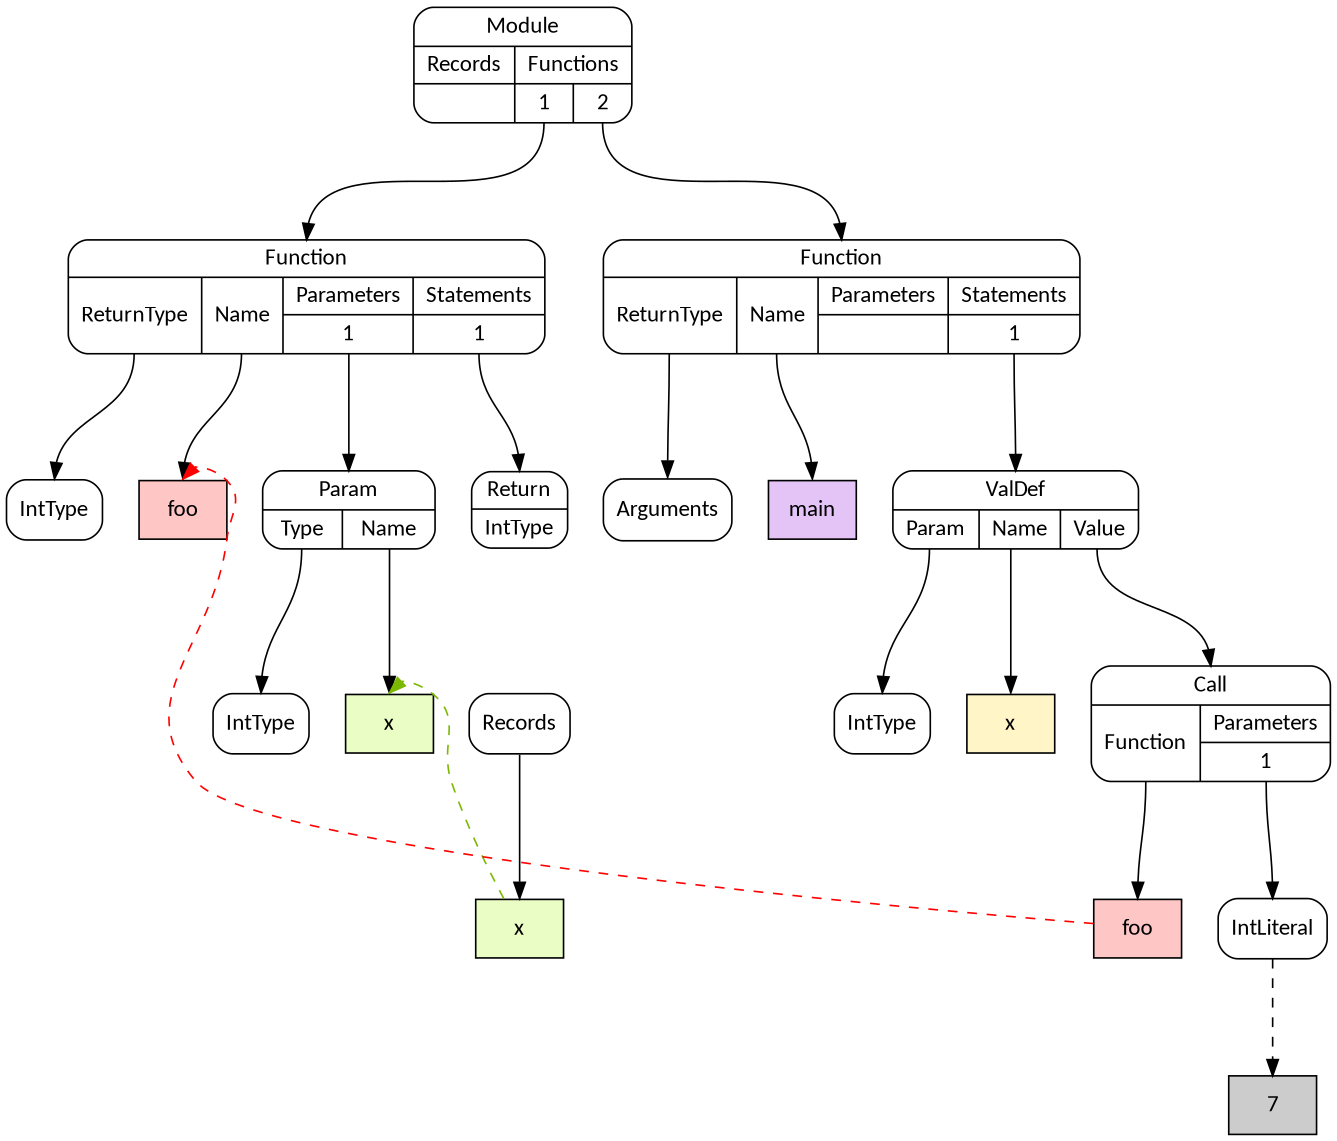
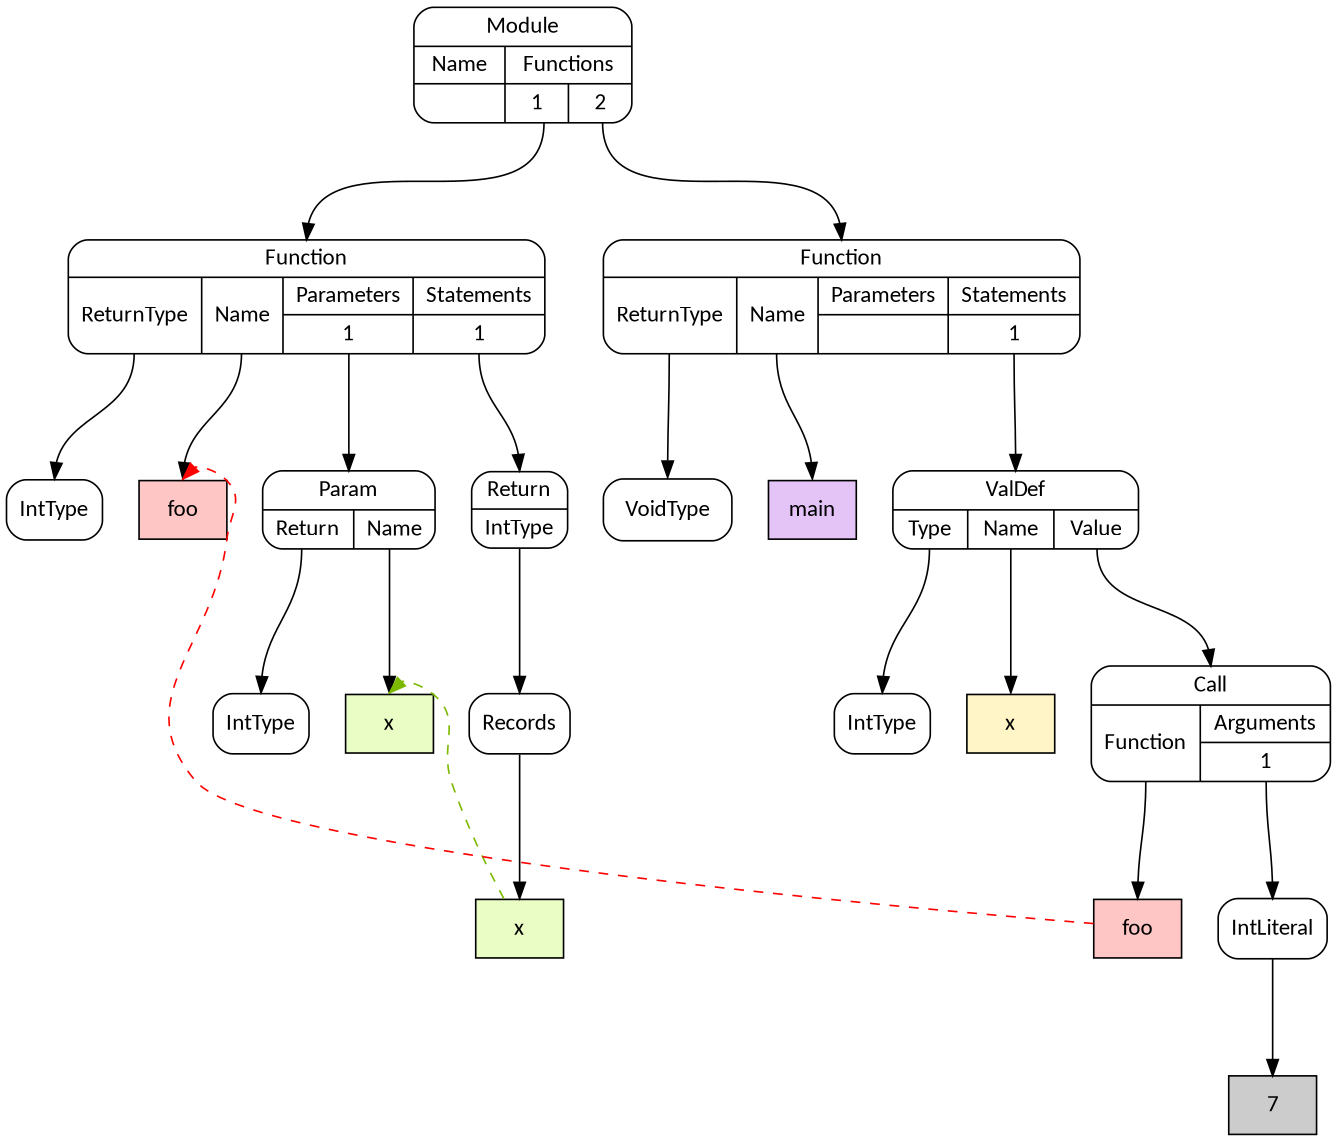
node "Module": text "Records" -> "Name"
node "Arguments": label "Arguments" -> "VoidType"
node "Param": text "Type" -> "Return"
node "ValDef": text "Param" -> "Type"
edge "Return" -> "Records": added
node "Call": text "Parameters" -> "Arguments"
edge "IntLiteral" -> "7": style dashed -> solid
